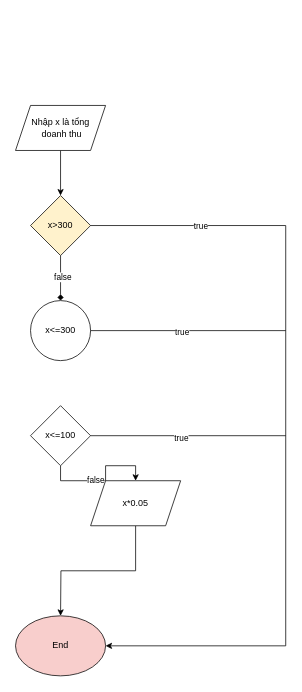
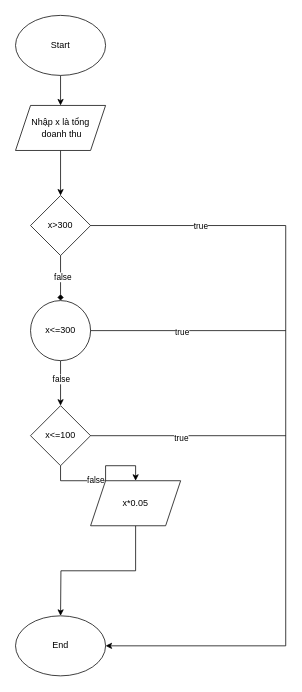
node "Start": added
edge "Start" -> "Nhập x là tổng doanh thu": added
node "x>300": fillcolor #fff2cc -> #ffffff
edge "x<=300" -> "x<=100": added, label "false"
node "End": fillcolor #f8cecc -> #ffffff
